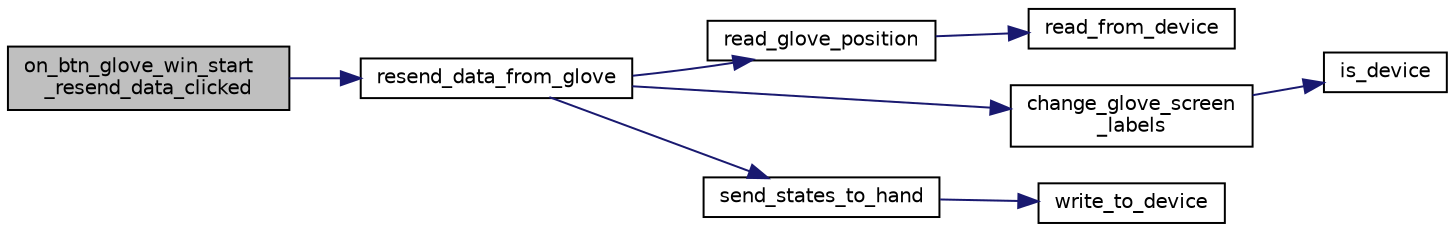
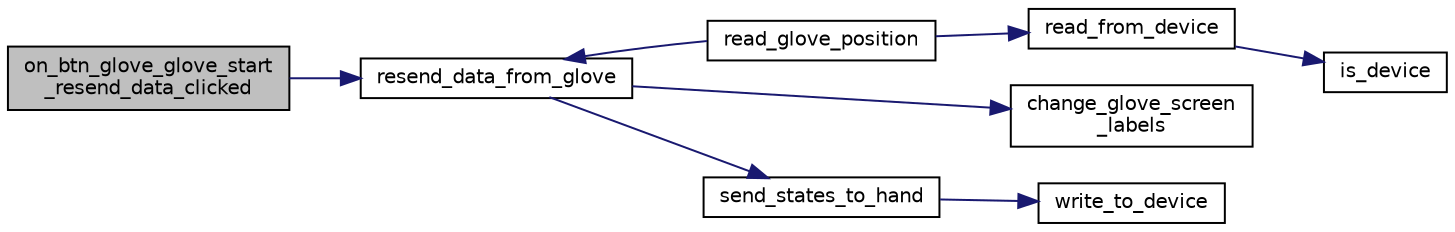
edge "resend_data_from_glove" -> "read_glove_position": reversed
node "on_btn_glove_win_start _resend_data_clicked": label "on_btn_glove_win_start _resend_data_clicked" -> "on_btn_glove_glove_start _resend_data_clicked"
edge "change_glove_screen _labels" -> "is_device": now "read_from_device" -> "is_device"
